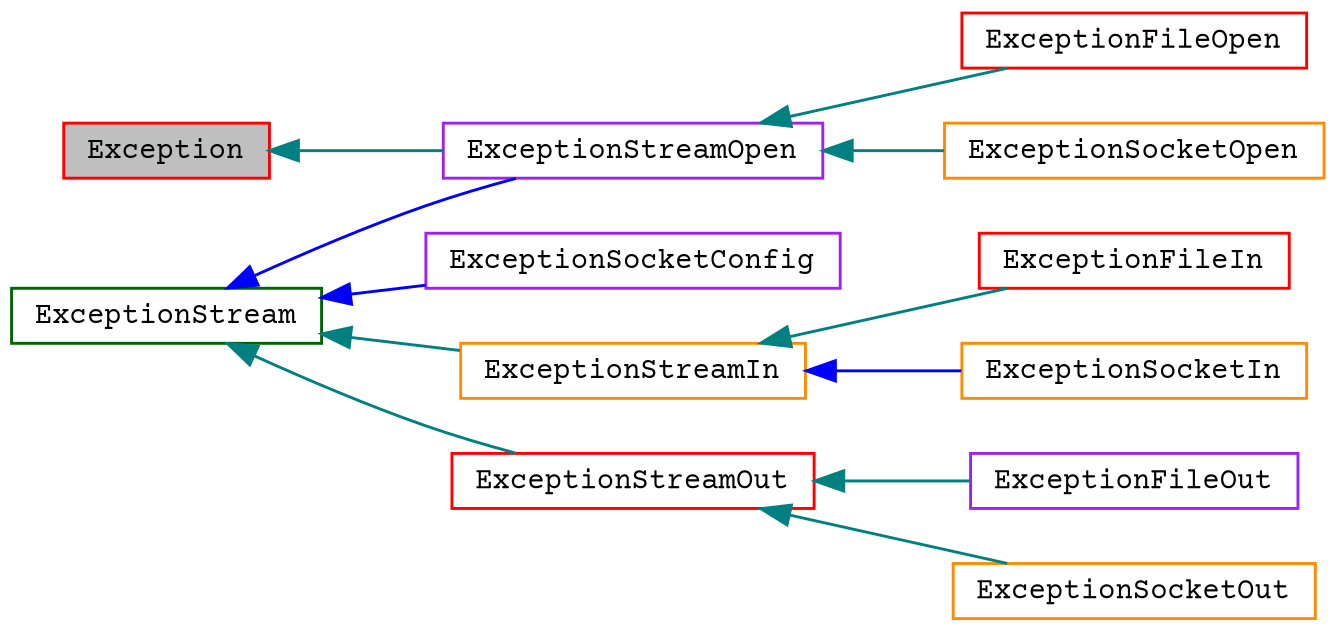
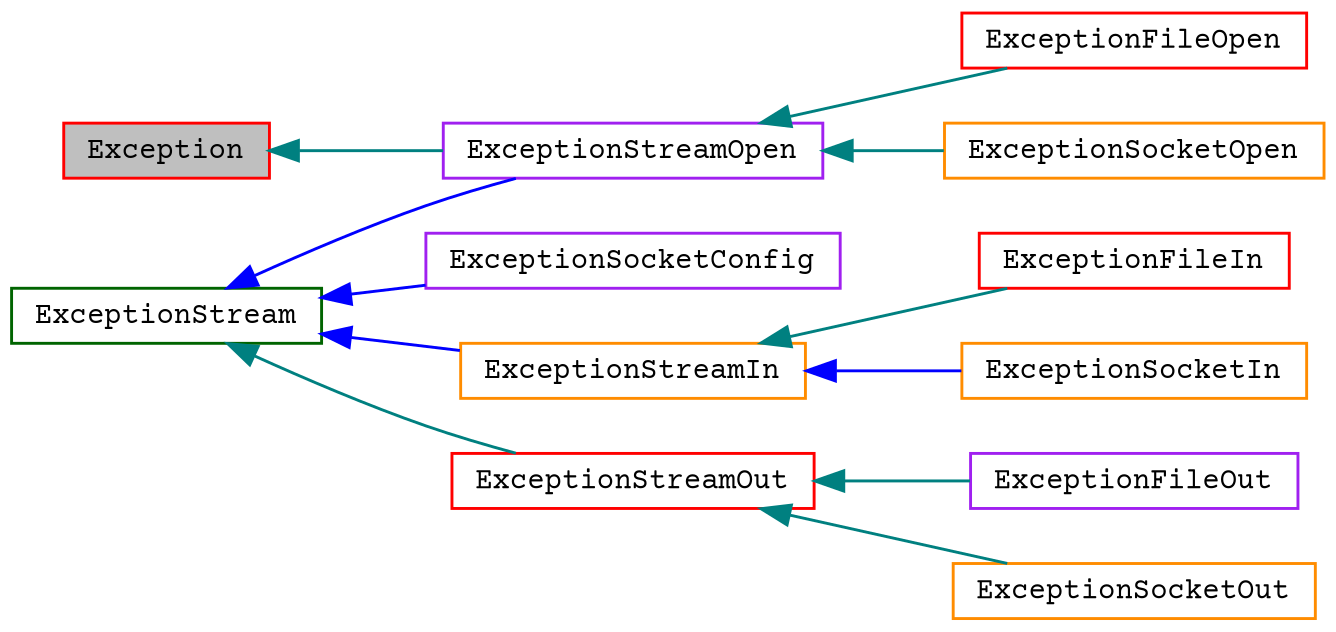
edge "ExceptionStreamIn" -> "ExceptionStream": color teal -> blue
